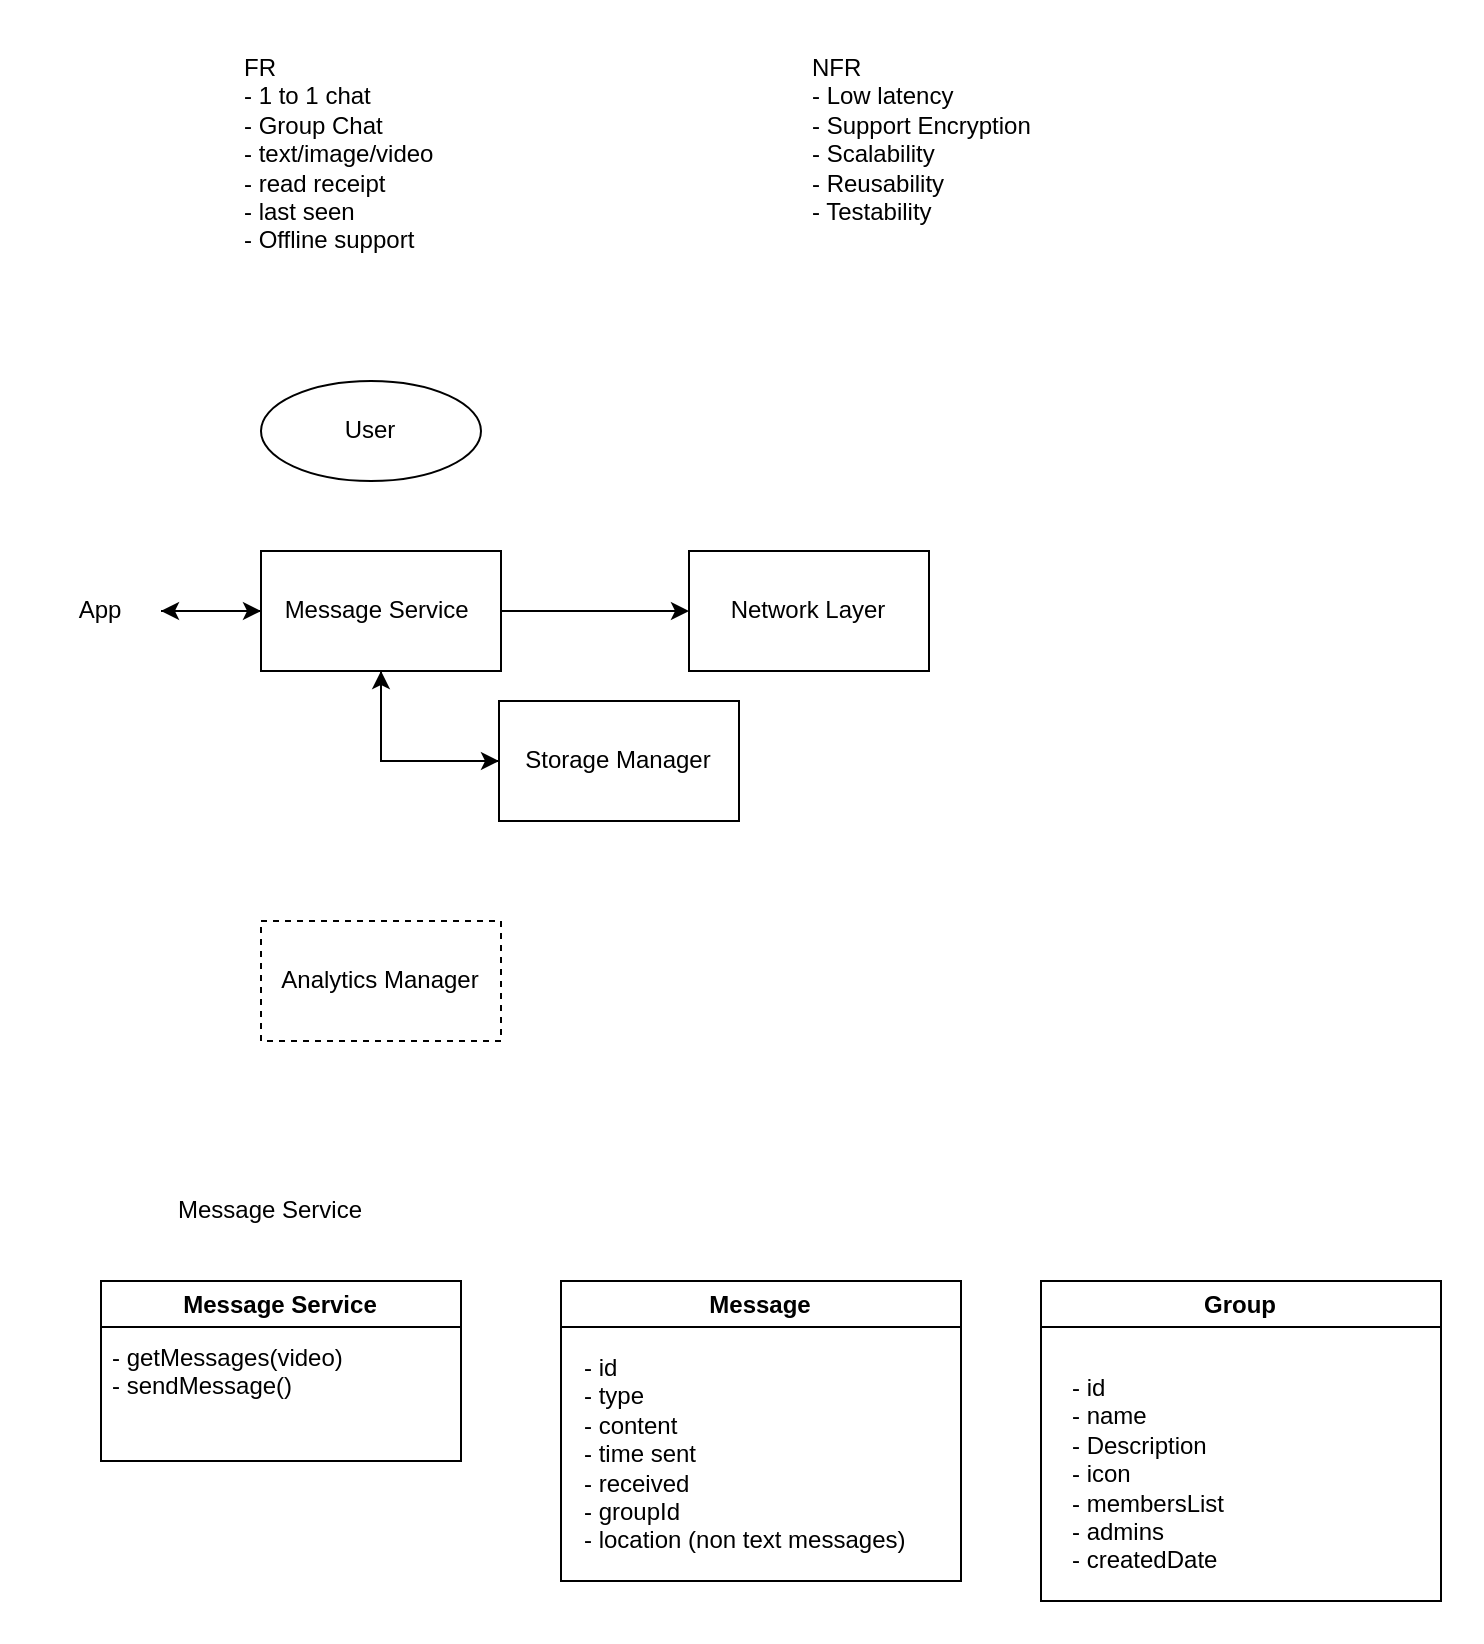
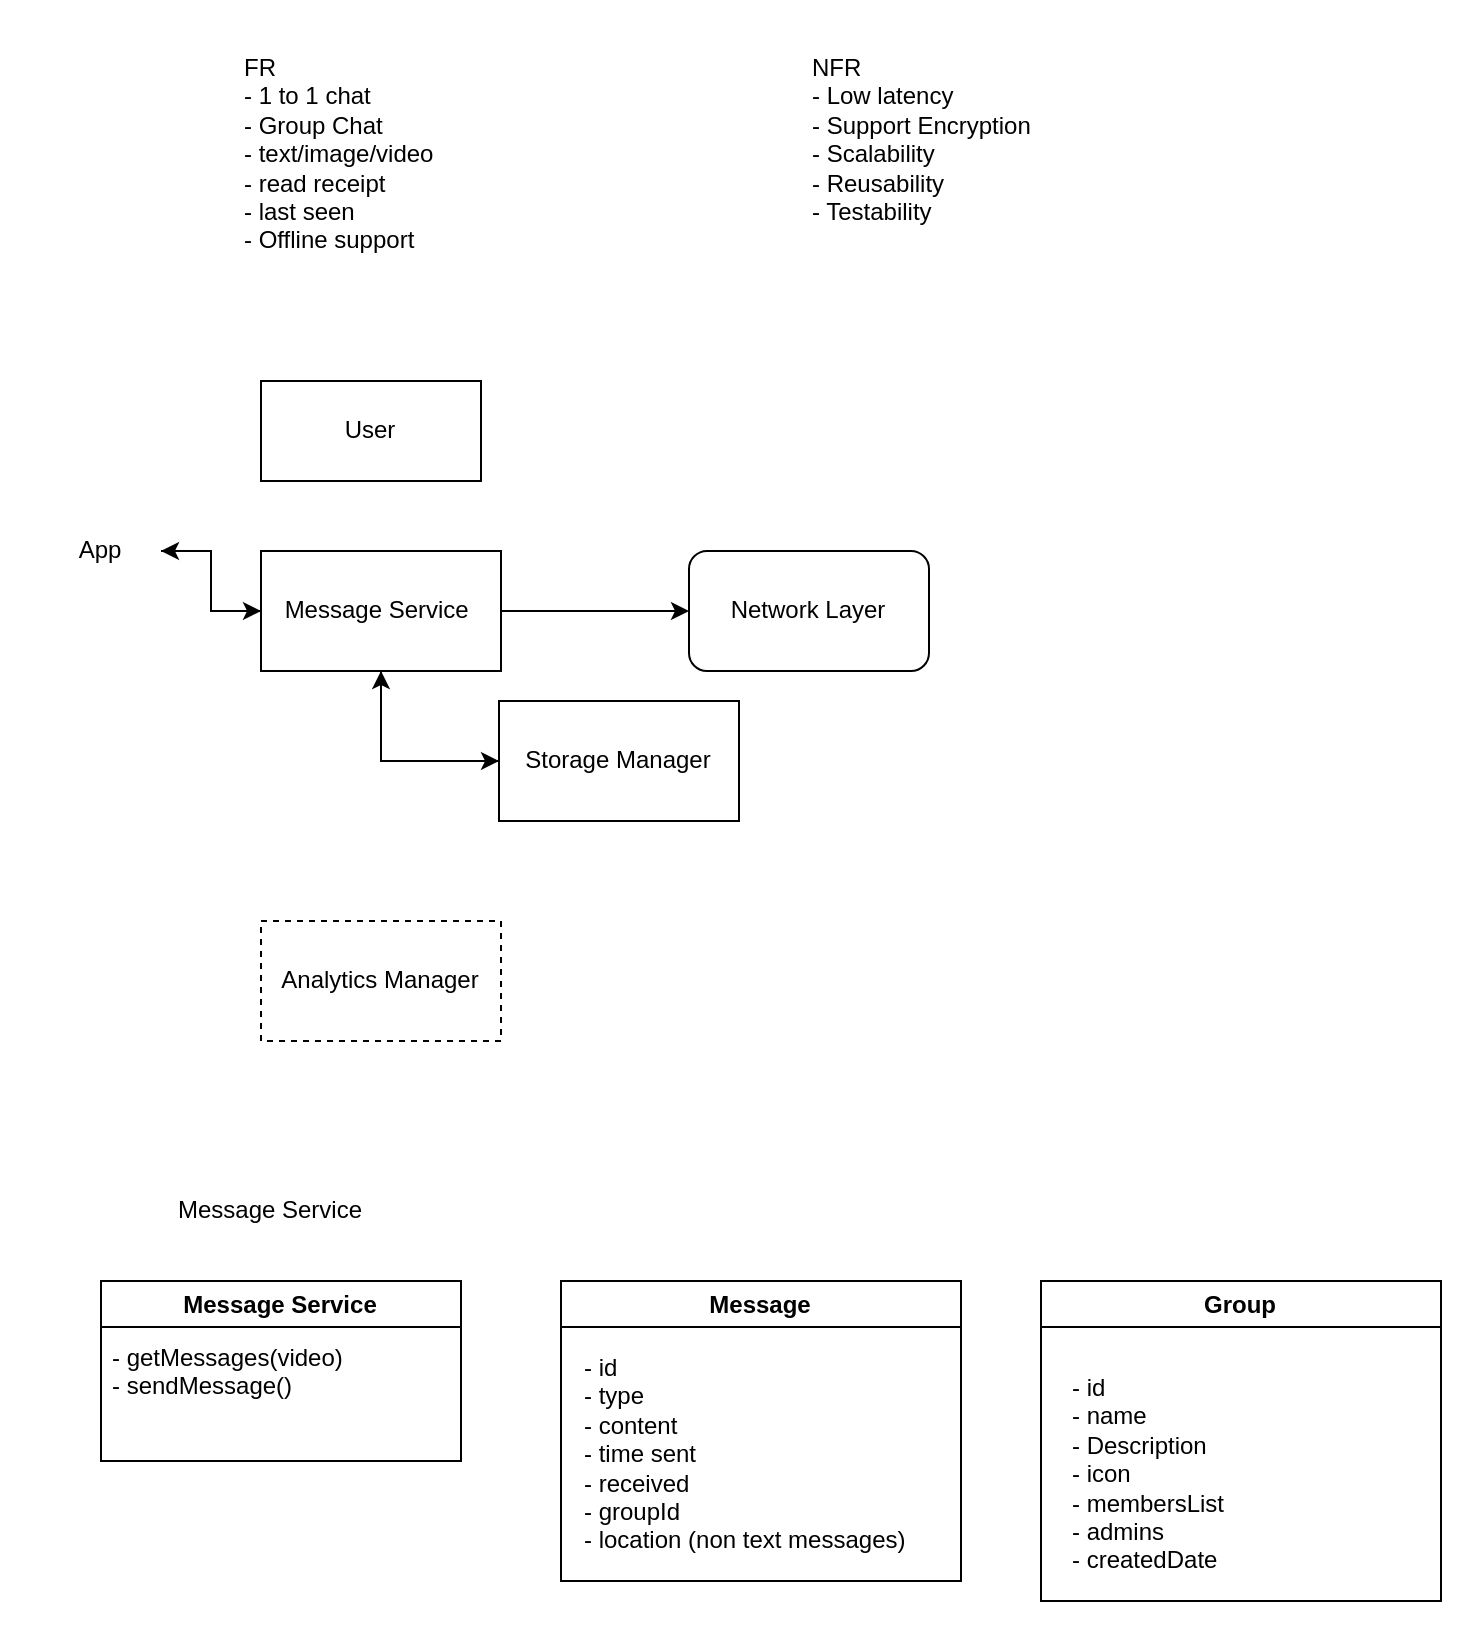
node "User": shape ellipse -> rectangle
node "App": moved (101, 611) -> (101, 551)
node "Network Layer": shape rectangle -> rounded rectangle
